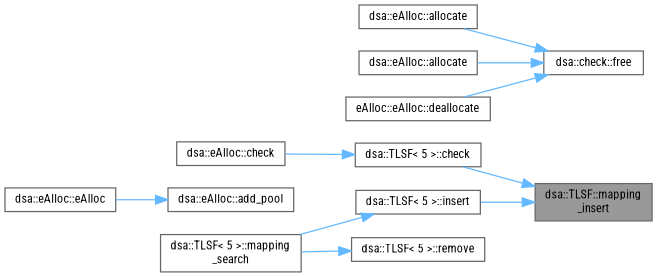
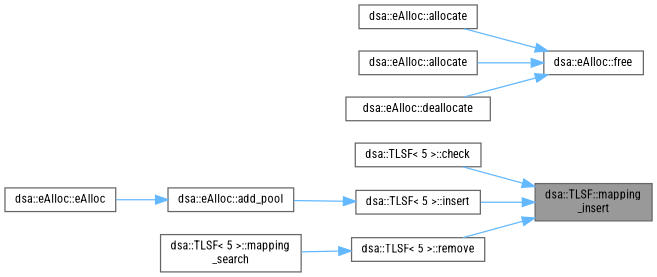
node "dsa::check::free": label "dsa::check::free" -> "dsa::eAlloc::free"
node "eAlloc::eAlloc::deallocate": label "eAlloc::eAlloc::deallocate" -> "dsa::eAlloc::deallocate"
node "dsa::eAlloc::check": removed
edge "dsa::TLSF< 5 >::mapping _search" -> "dsa::TLSF< 5 >::insert": now "dsa::eAlloc::add_pool" -> "dsa::TLSF< 5 >::insert"
edge "dsa::TLSF< 5 >::remove" -> "dsa::TLSF::mapping _insert": added
